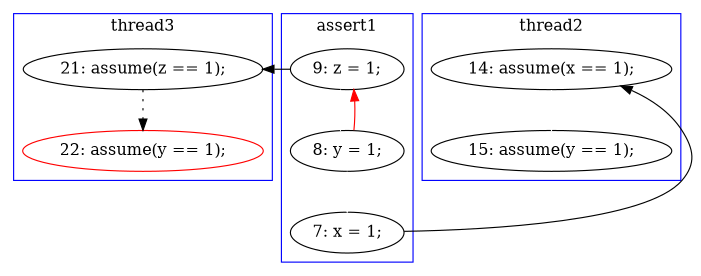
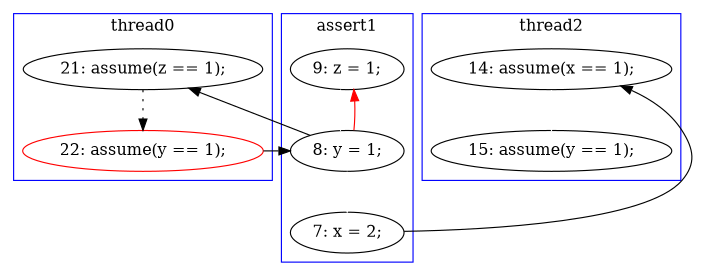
cluster "thread3": label "thread3" -> "thread0"
edge "9: z = 1;" -> "21: assume(z == 1);": now "8: y = 1;" -> "21: assume(z == 1);"
edge "22: assume(y == 1);" -> "8: y = 1;": added
node "7: x = 1;": label "7: x = 1;" -> "7: x = 2;"
